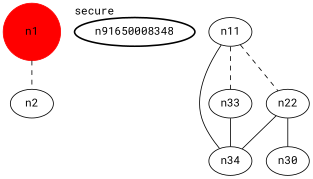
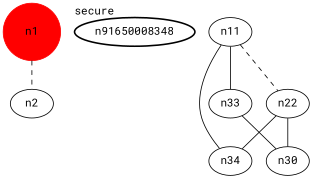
edge "n11" -- "n33": style dashed -> solid
edge "n33" -- "n34": now "n33" -- "n30"
